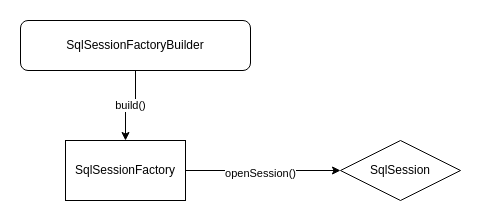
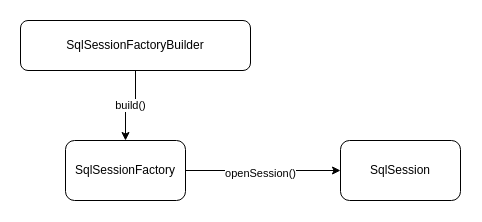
node "SqlSessionFactory": shape rectangle -> rounded rectangle
node "SqlSession": shape diamond -> rounded rectangle
